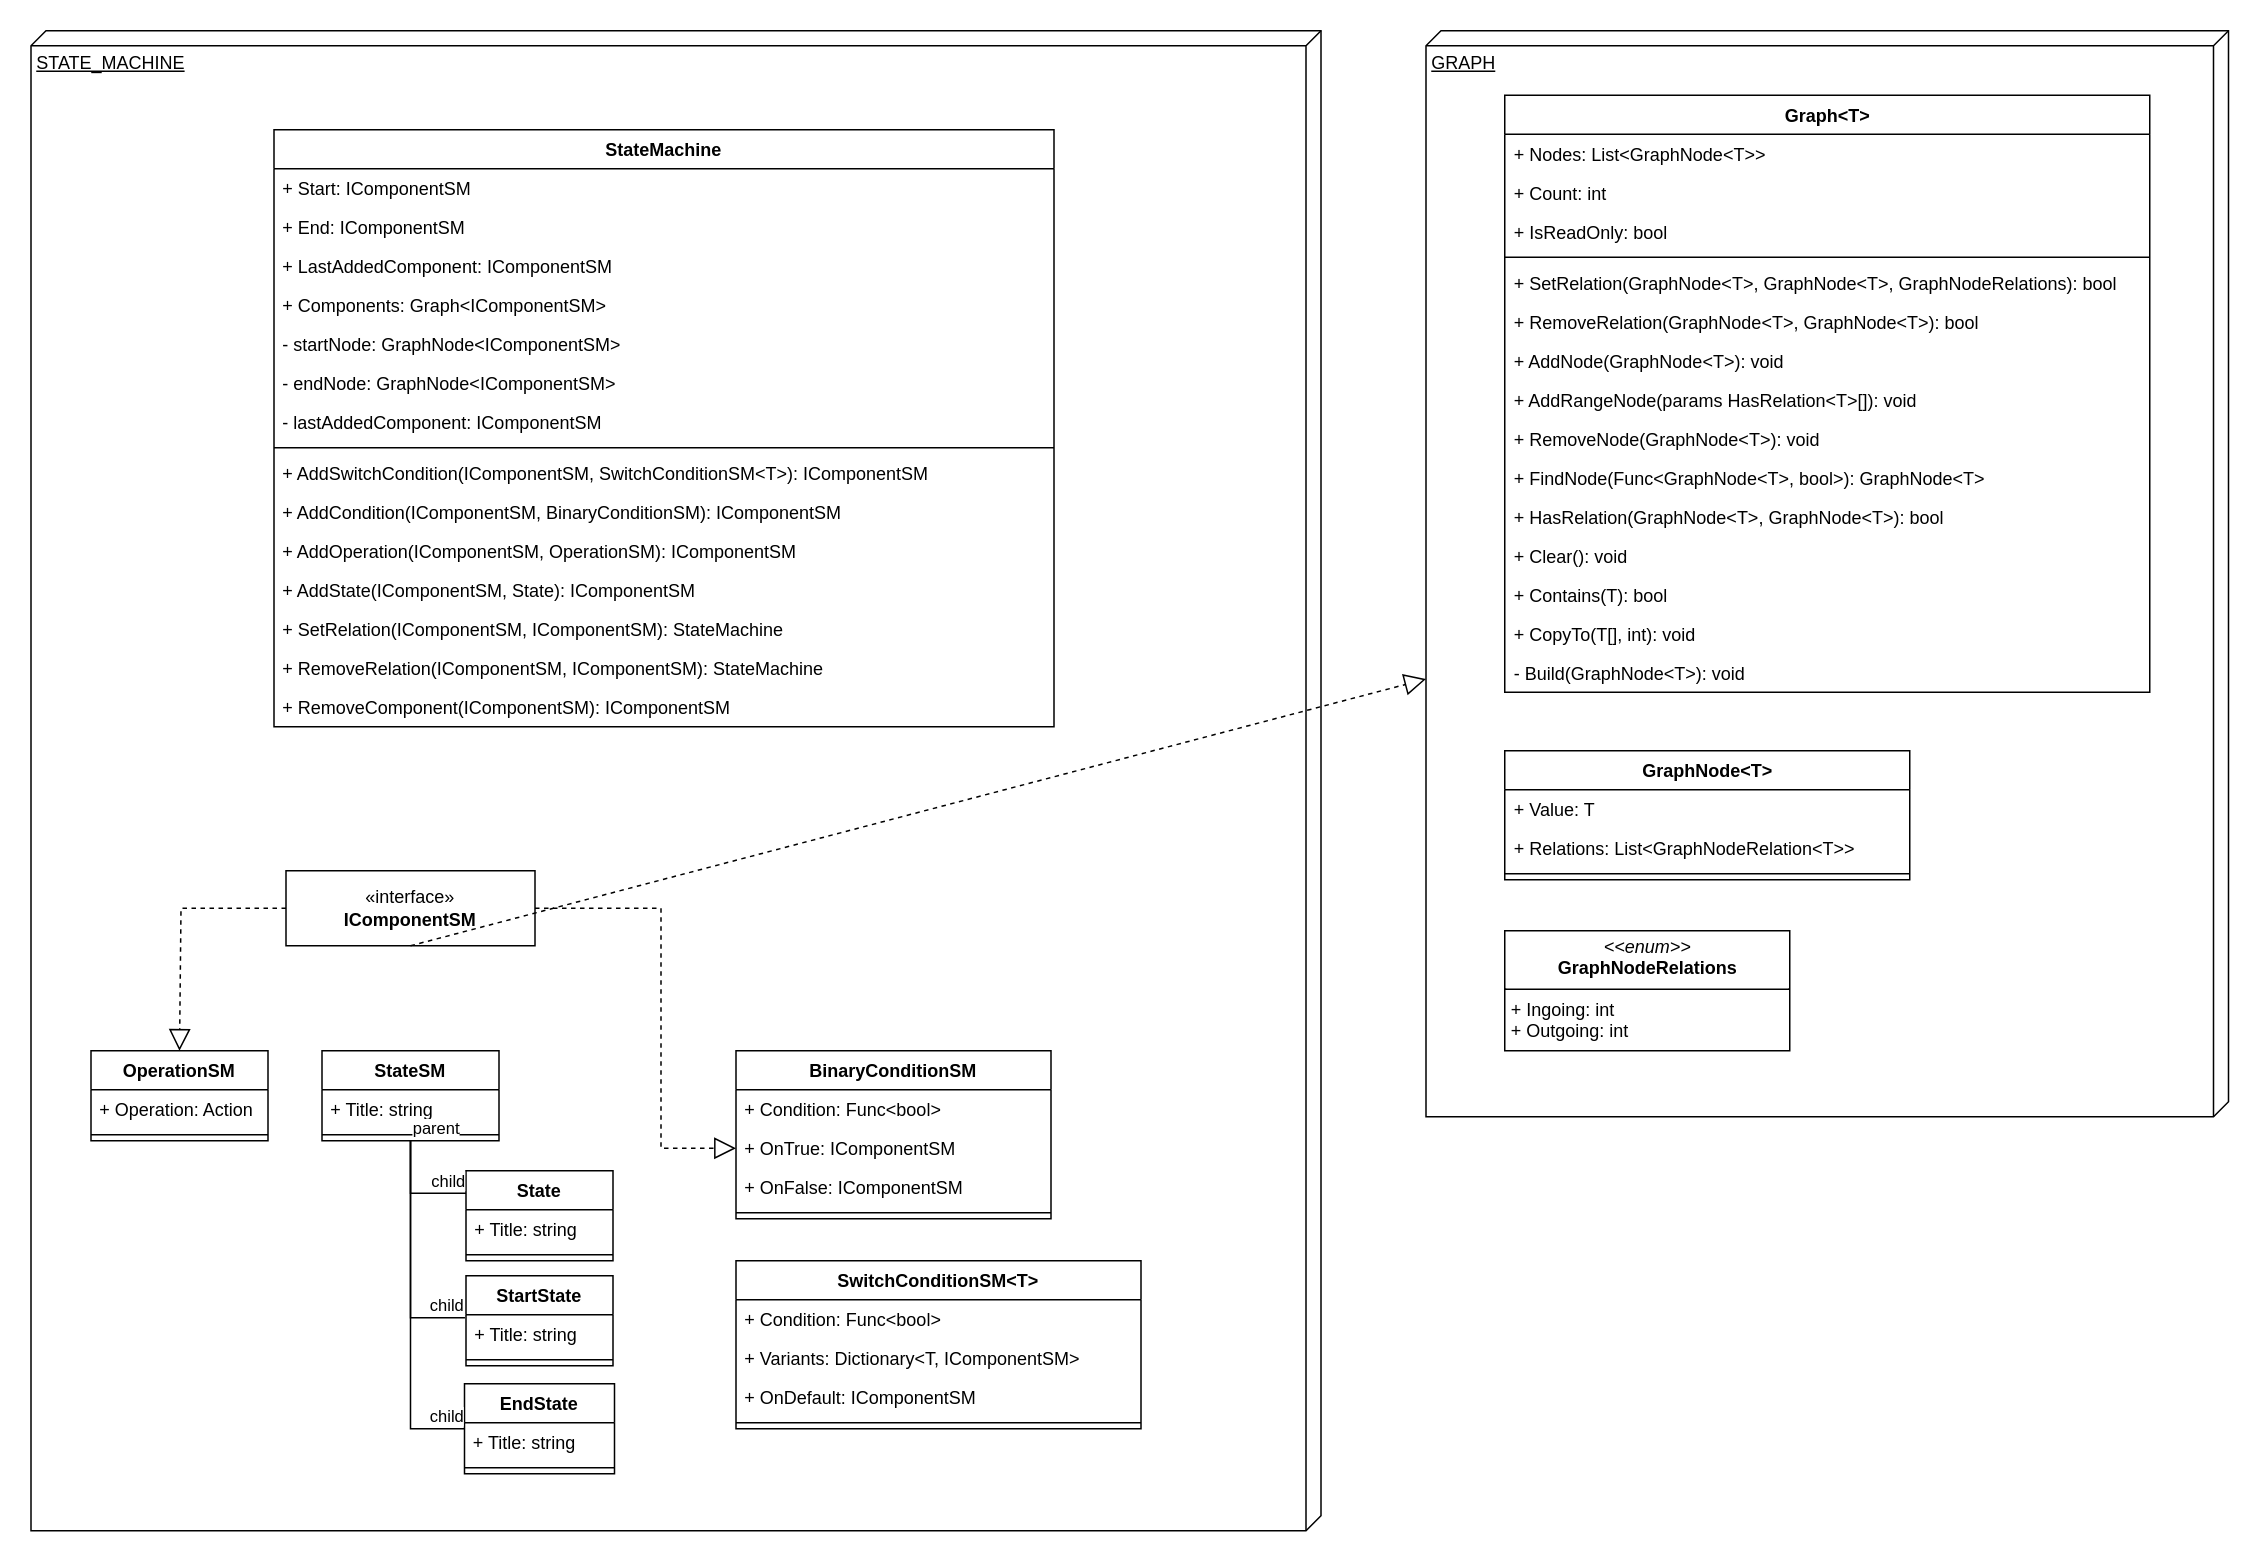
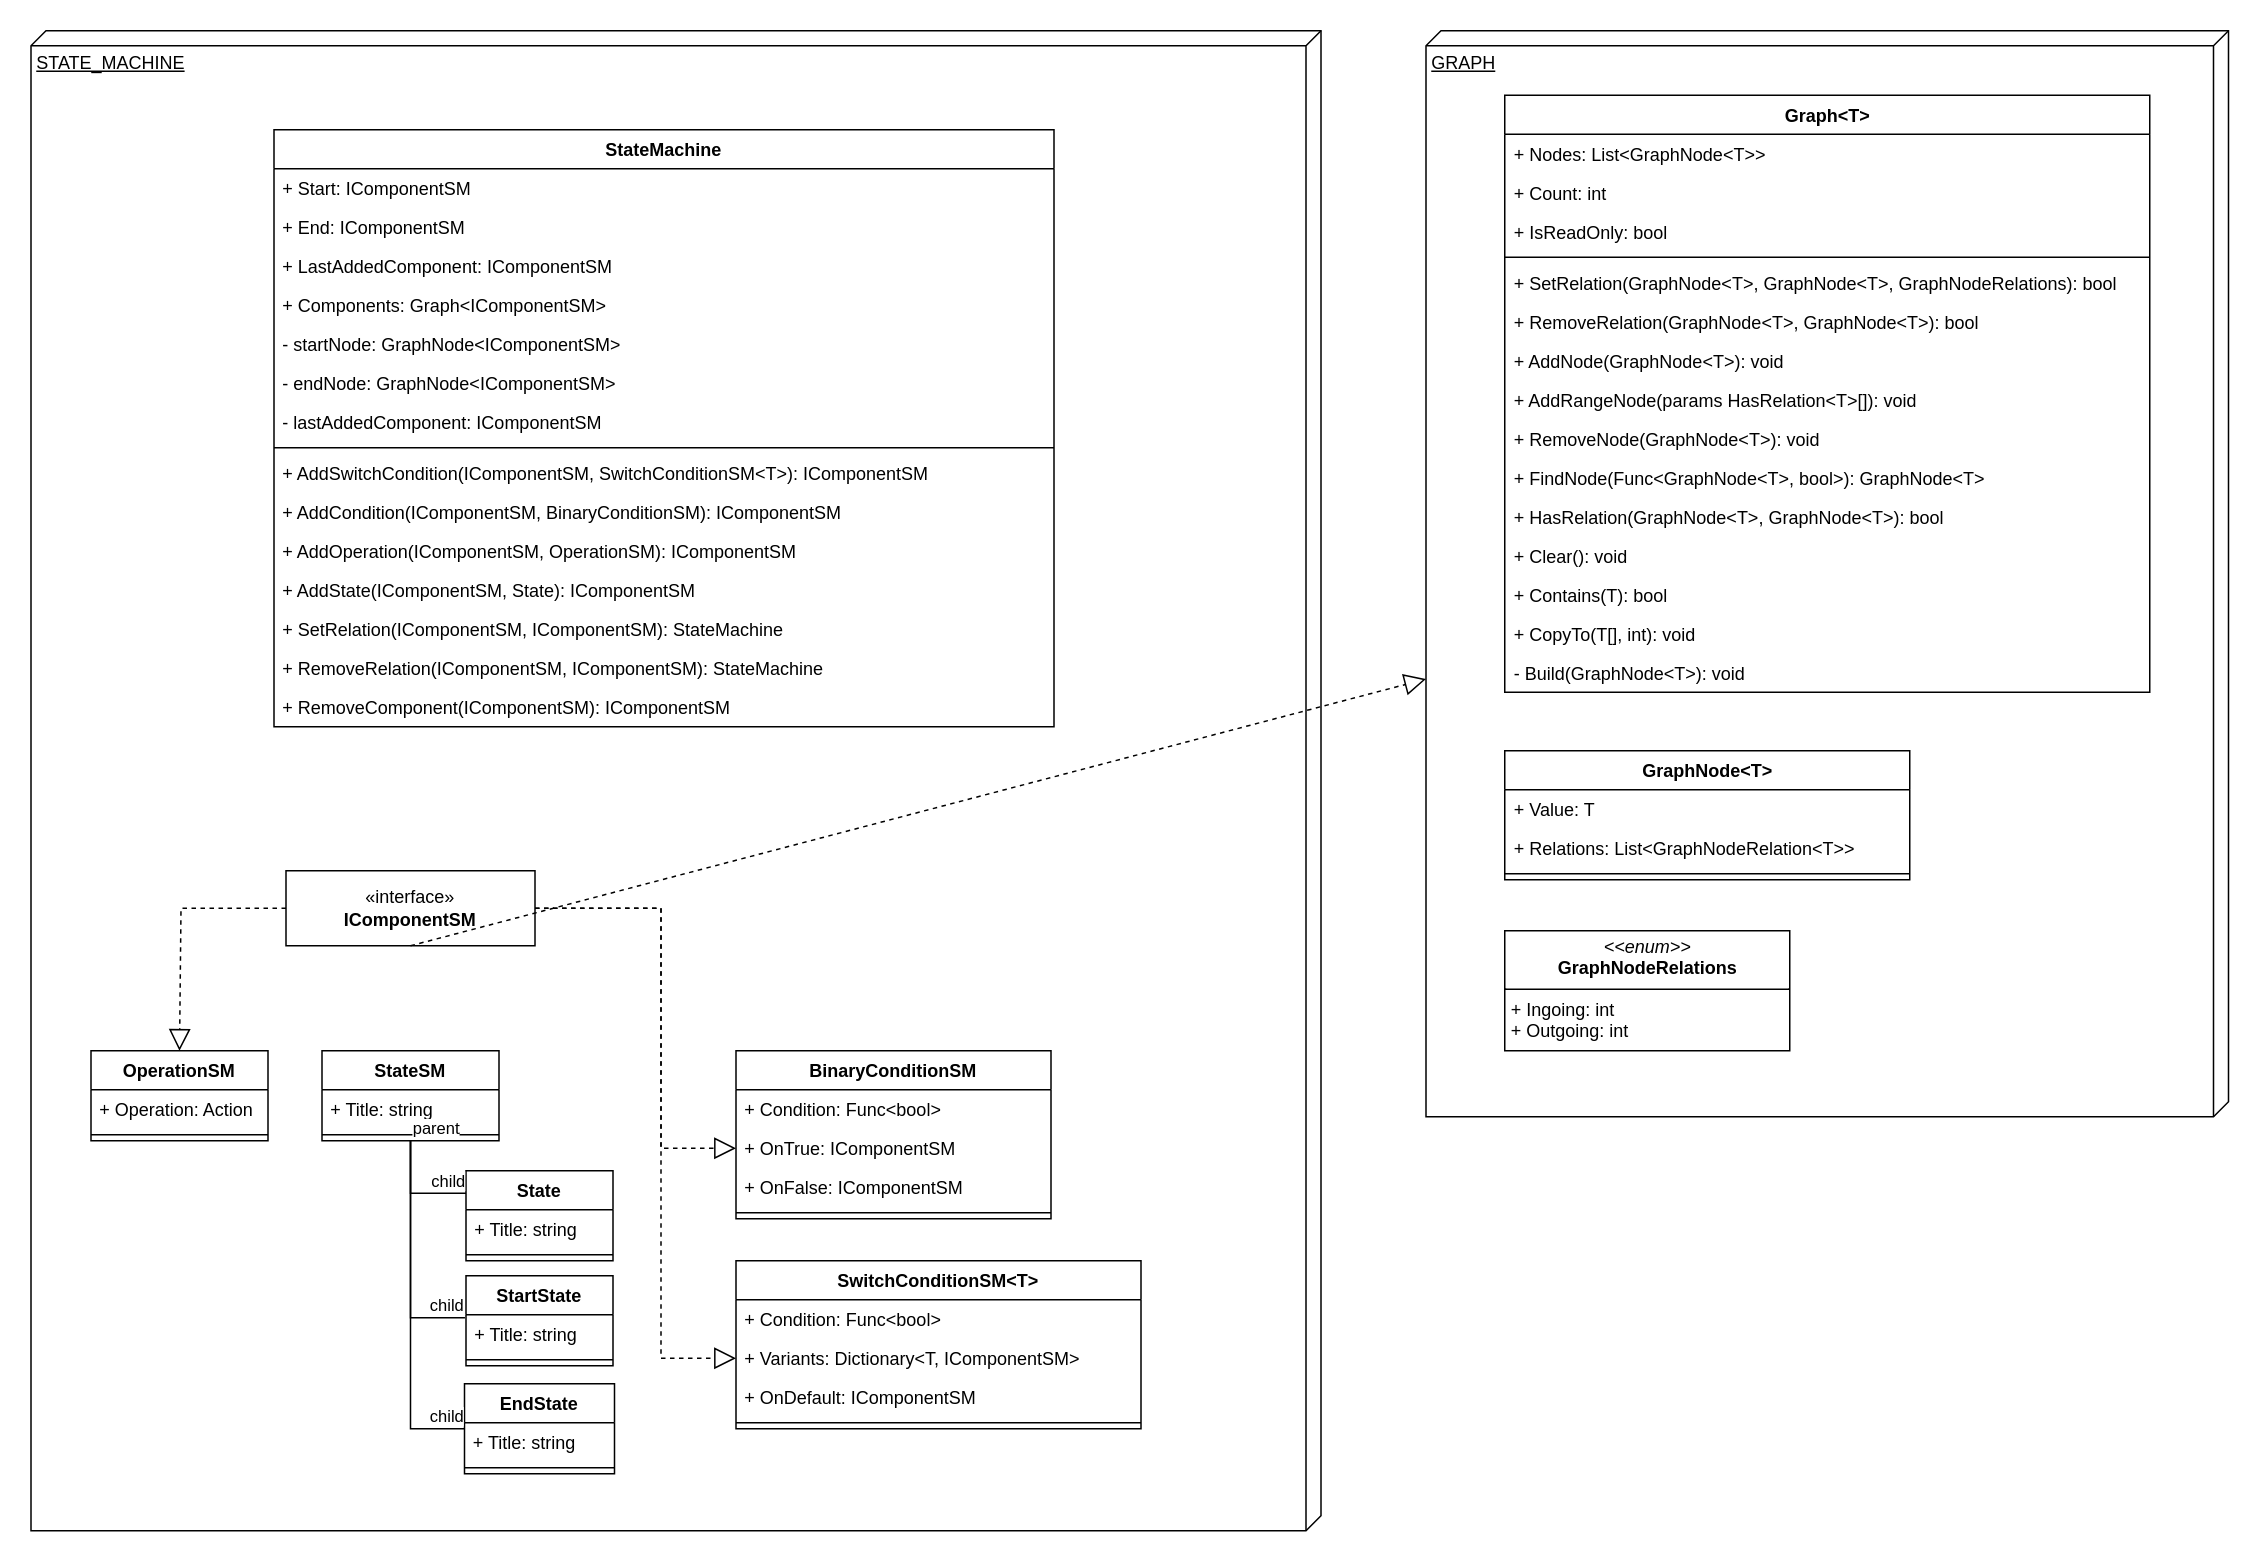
edge "«interface» IComponentSM" -> "+ Variants: Dictionary<T, IComponentSM>": added
